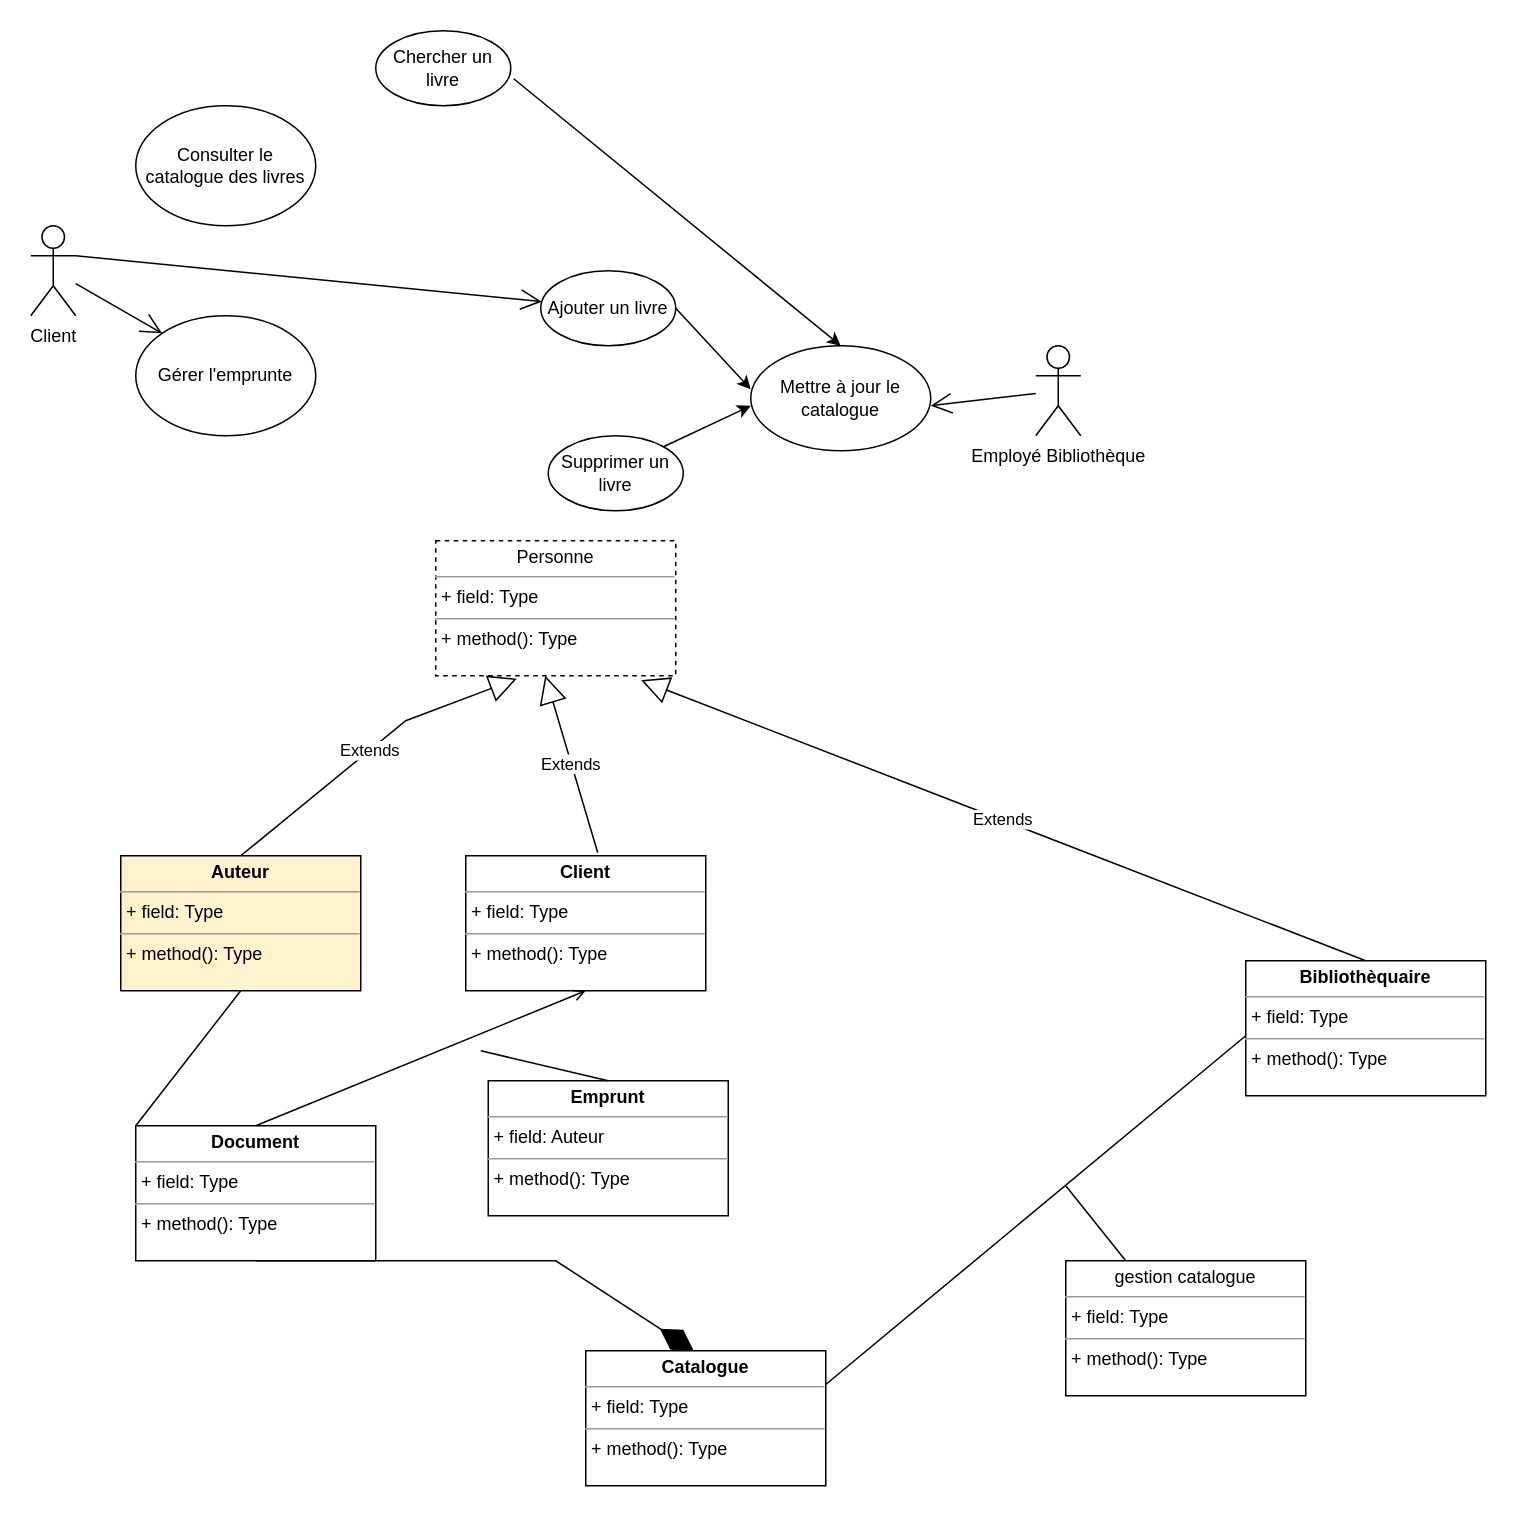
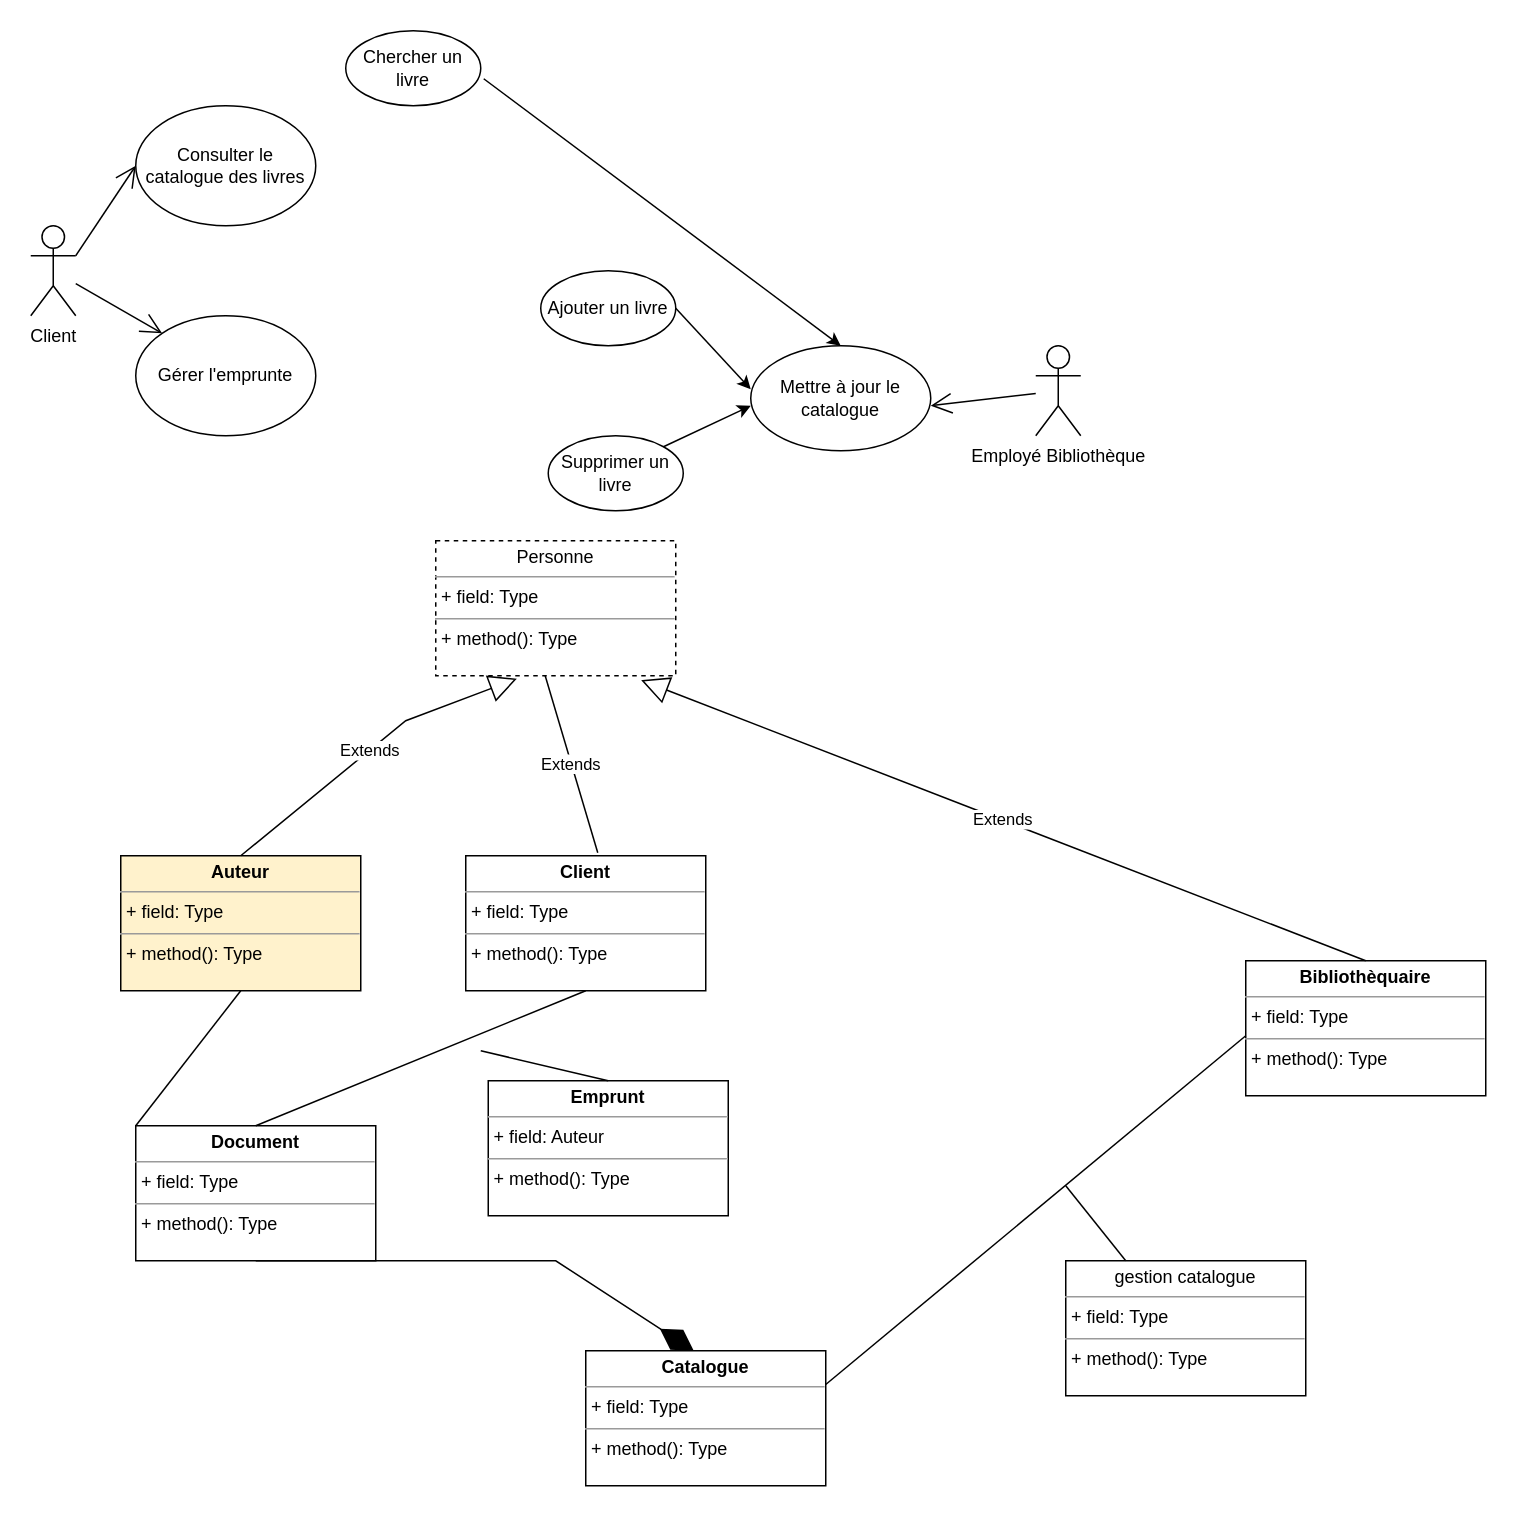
node "Chercher un livre": moved (443, 68) -> (413, 68)
edge "Client" -> "Ajouter un livre": now "Client" -> "Consulter le catalogue des livres"
edge "Client + field: Type + method(): Type" -> "Personne + field: Type + method(): Type": arrowhead block -> none
edge "Document + field: Type + method(): Type" -> "Client + field: Type + method(): Type": arrowhead open -> none
